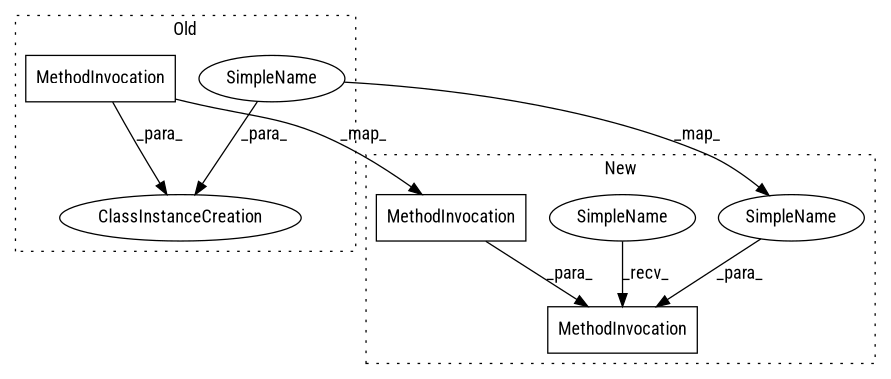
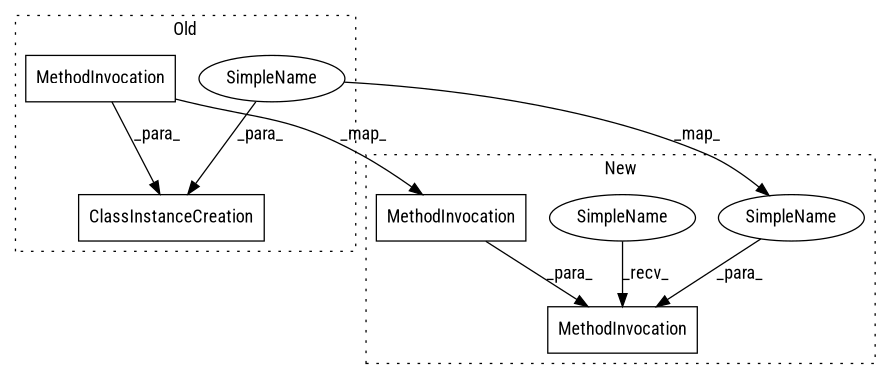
node "ClassInstanceCreation": shape ellipse -> box
